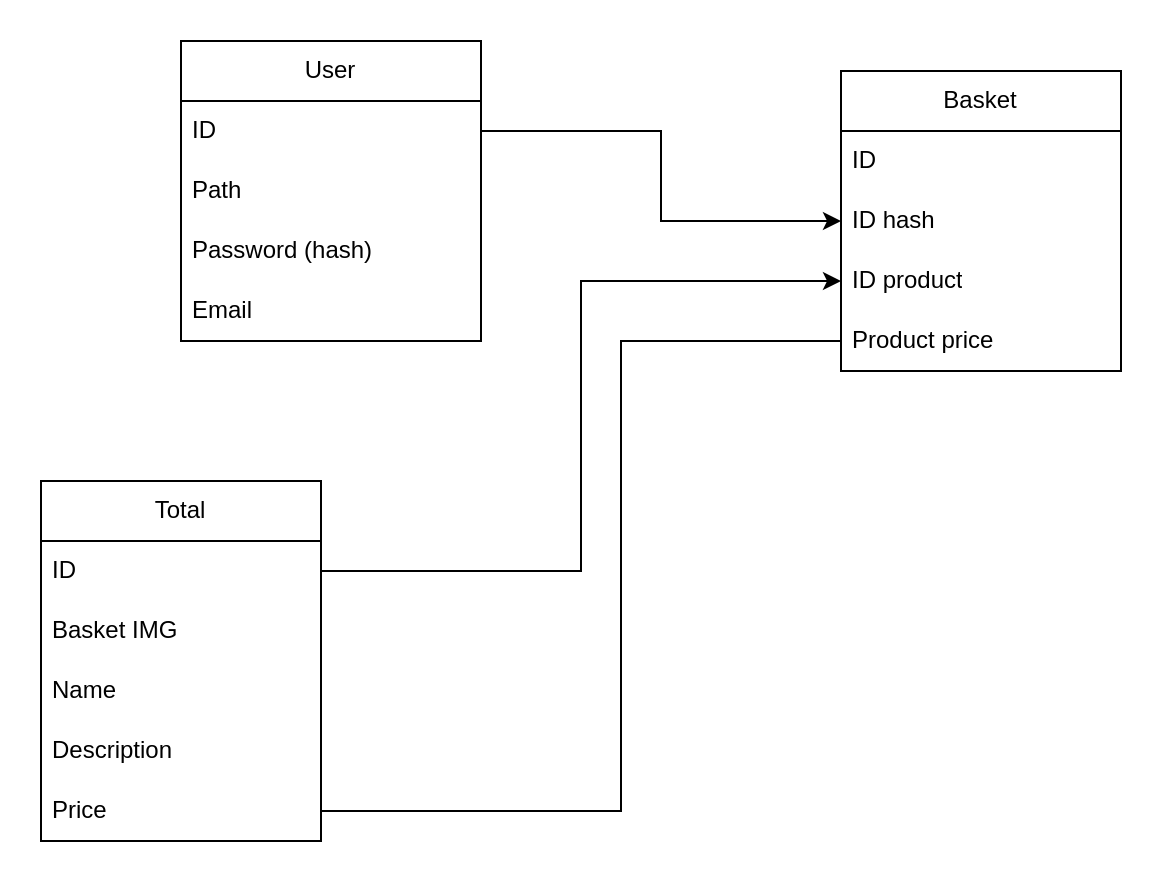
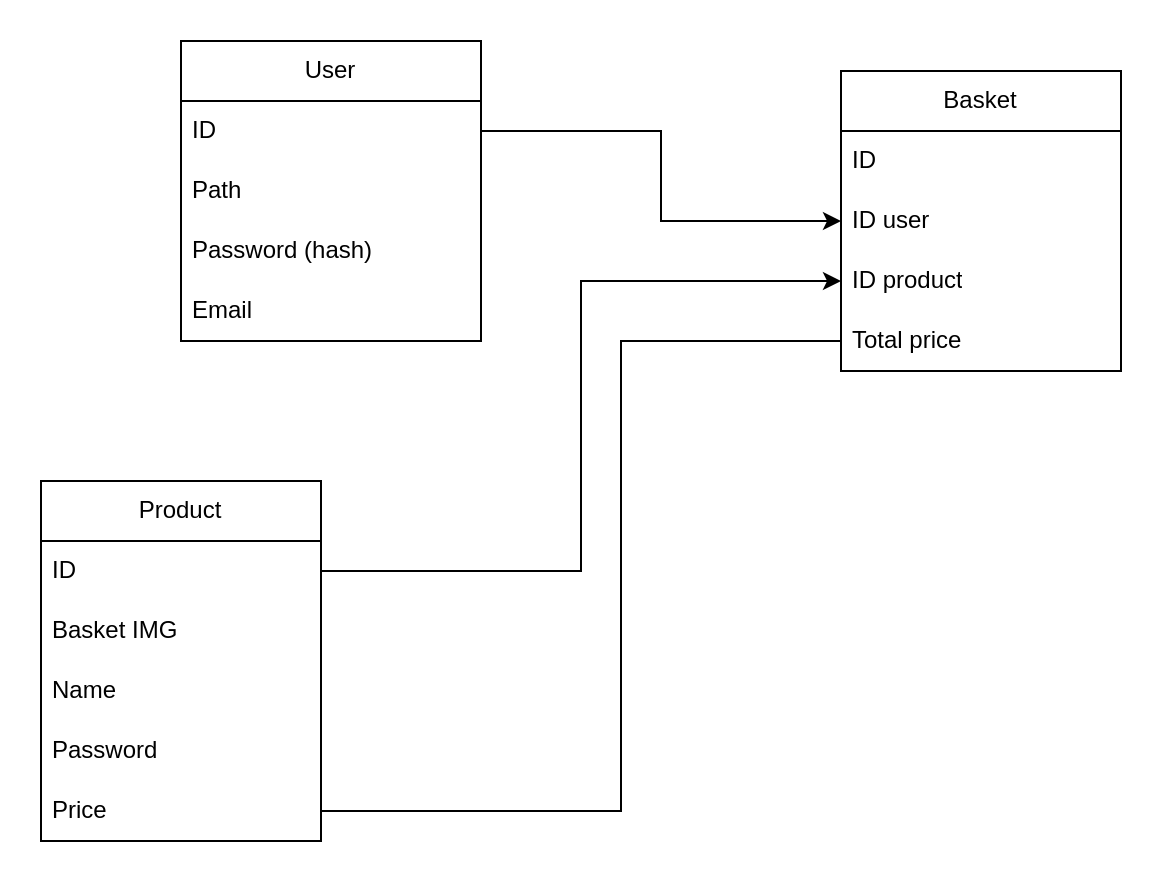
node "ID hash": label "ID hash" -> "ID user"
node "Product price": label "Product price" -> "Total price"
node "Total": label "Total" -> "Product"
node "Description": label "Description" -> "Password"
